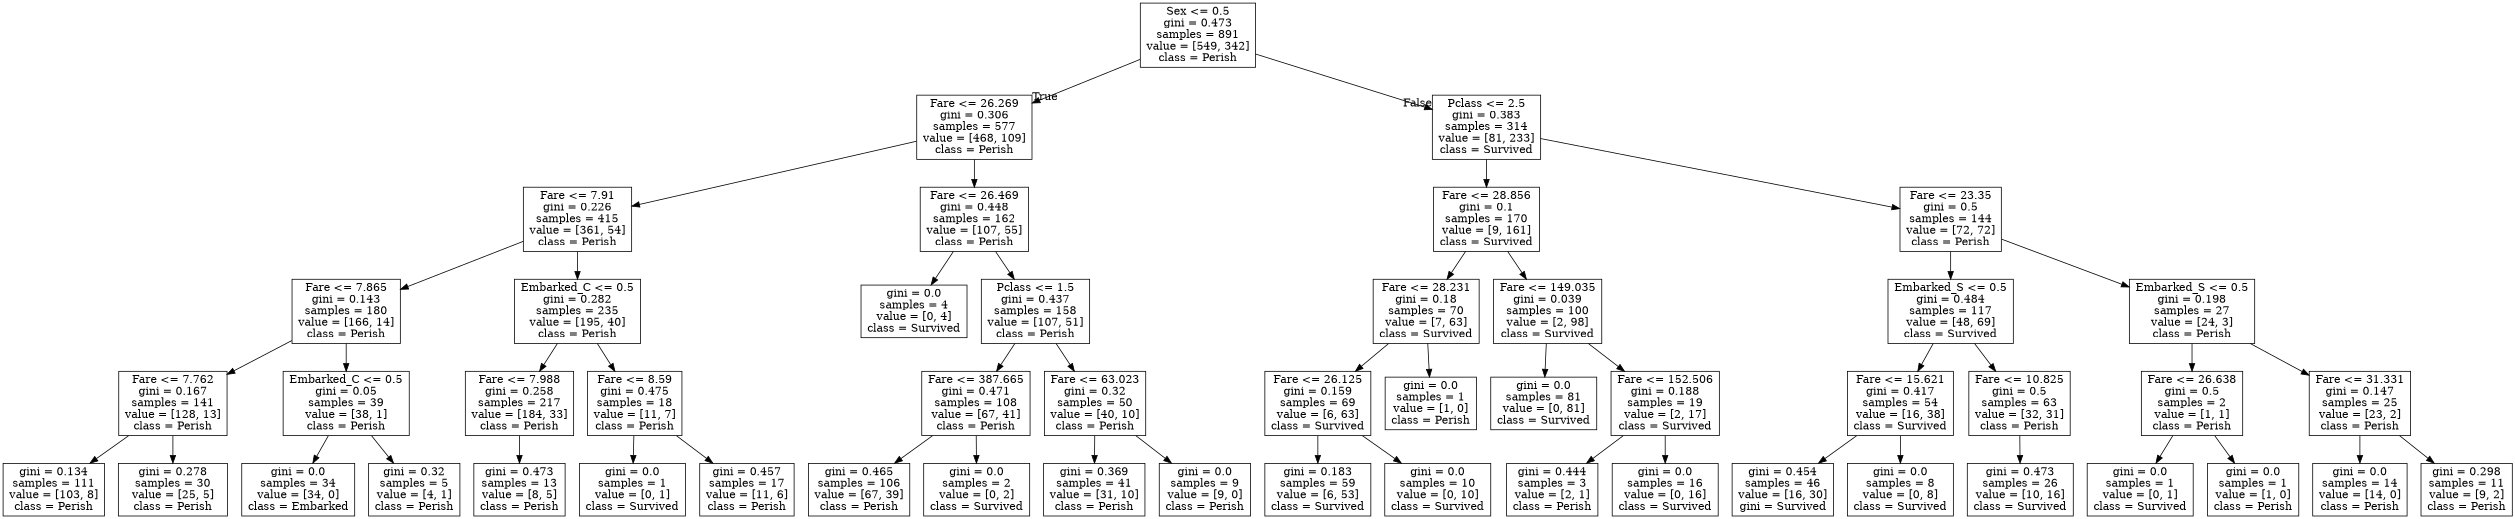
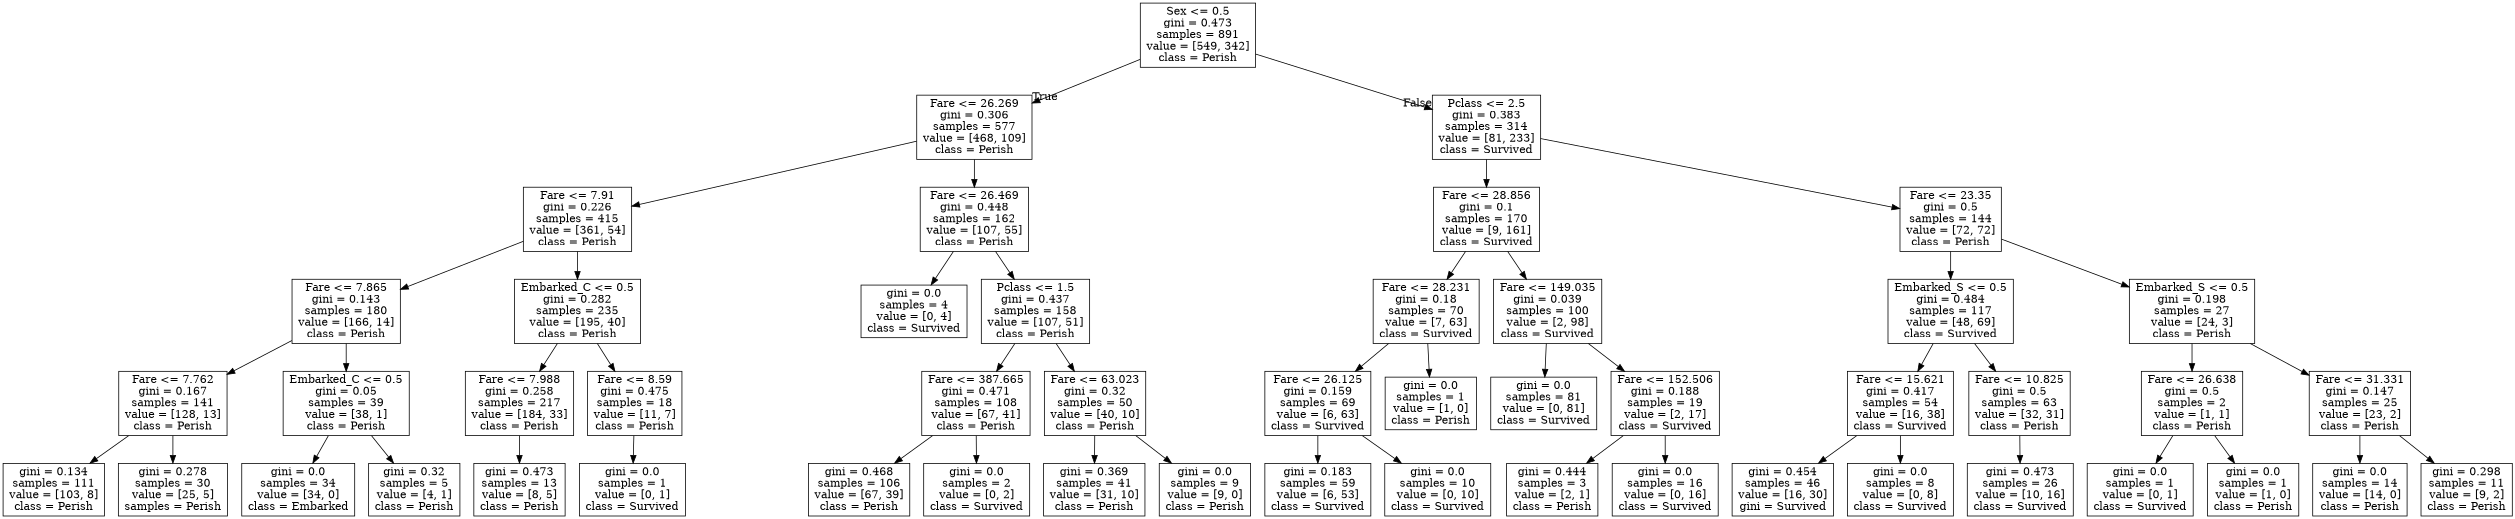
node "gini = 0.278 samples = 30 value = [25, 5] class = Perish": label "gini = 0.278 samples = 30 value = [25, 5] class = Perish" -> "gini = 0.278 samples = 30 value = [25, 5] samples = Perish"
node "gini = 0.457 samples = 17 value = [11, 6] class = Perish": removed
node "gini = 0.465 samples = 106 value = [67, 39] class = Perish": label "gini = 0.465 samples = 106 value = [67, 39] class = Perish" -> "gini = 0.468 samples = 106 value = [67, 39] class = Perish"
